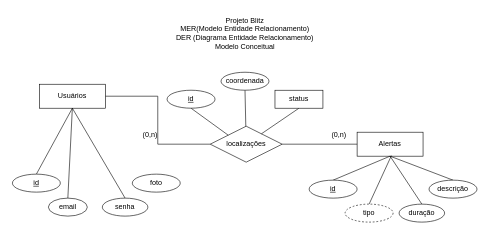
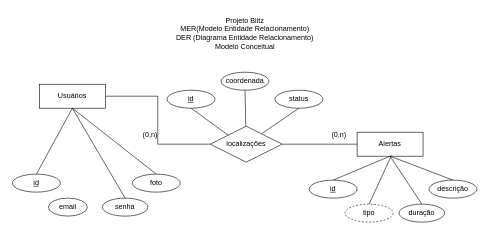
node "status": shape rectangle -> ellipse
edge "Usuários" -- "foto": added
edge "Usuários" -- "email": removed
